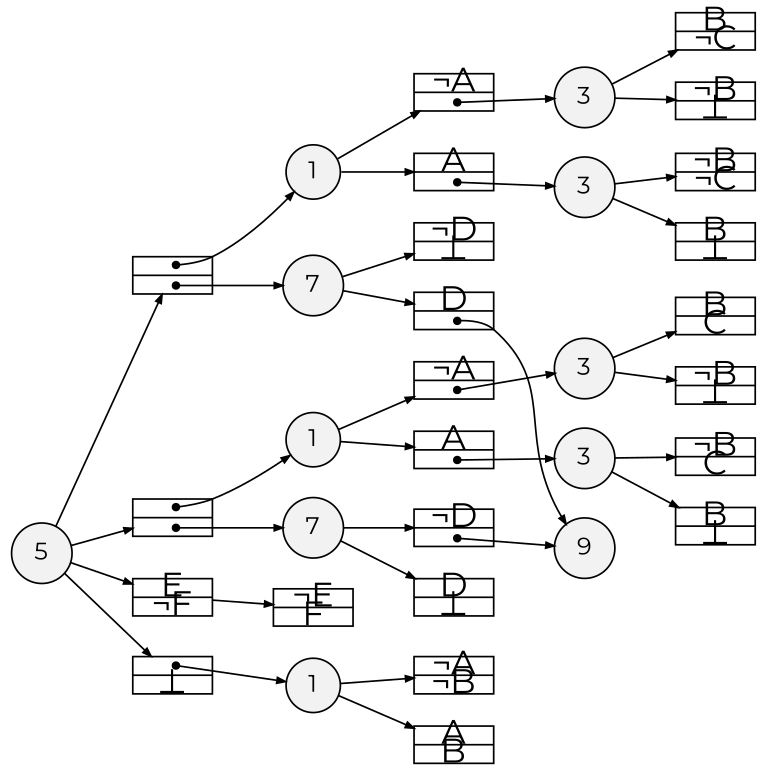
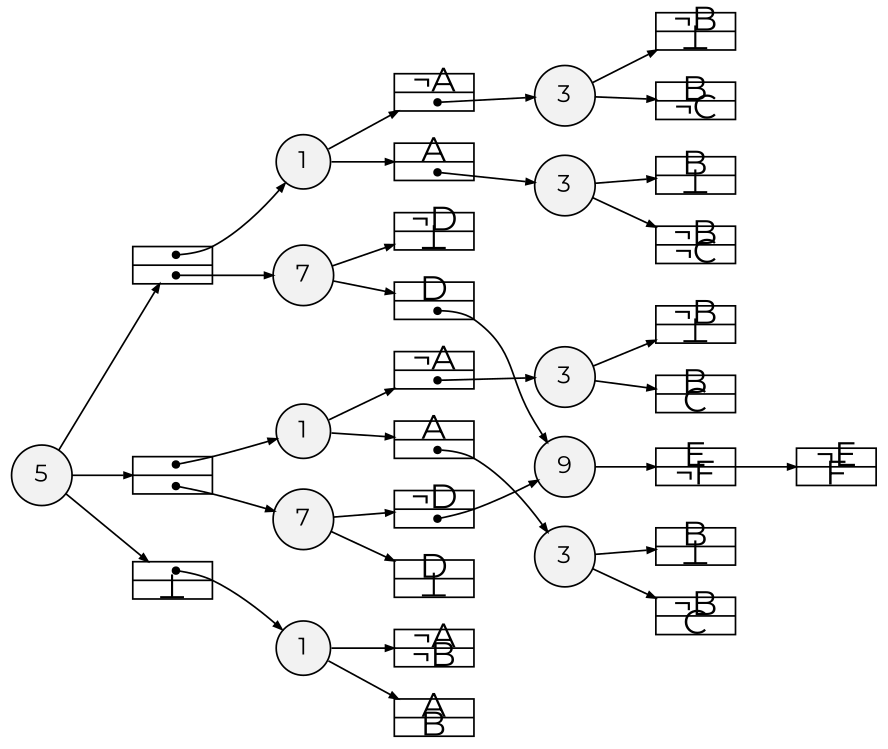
edge "5" -> "E": now "9" -> "E"
